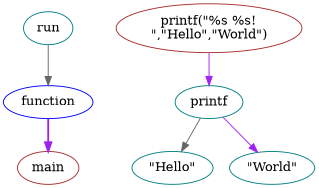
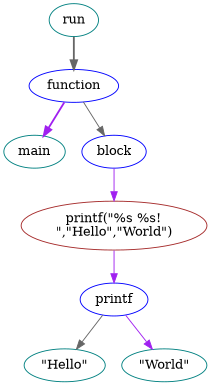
edge "run" -> "function": style solid -> bold
node "printf": color teal -> blue
node "block": added
node "main": color brown -> teal
